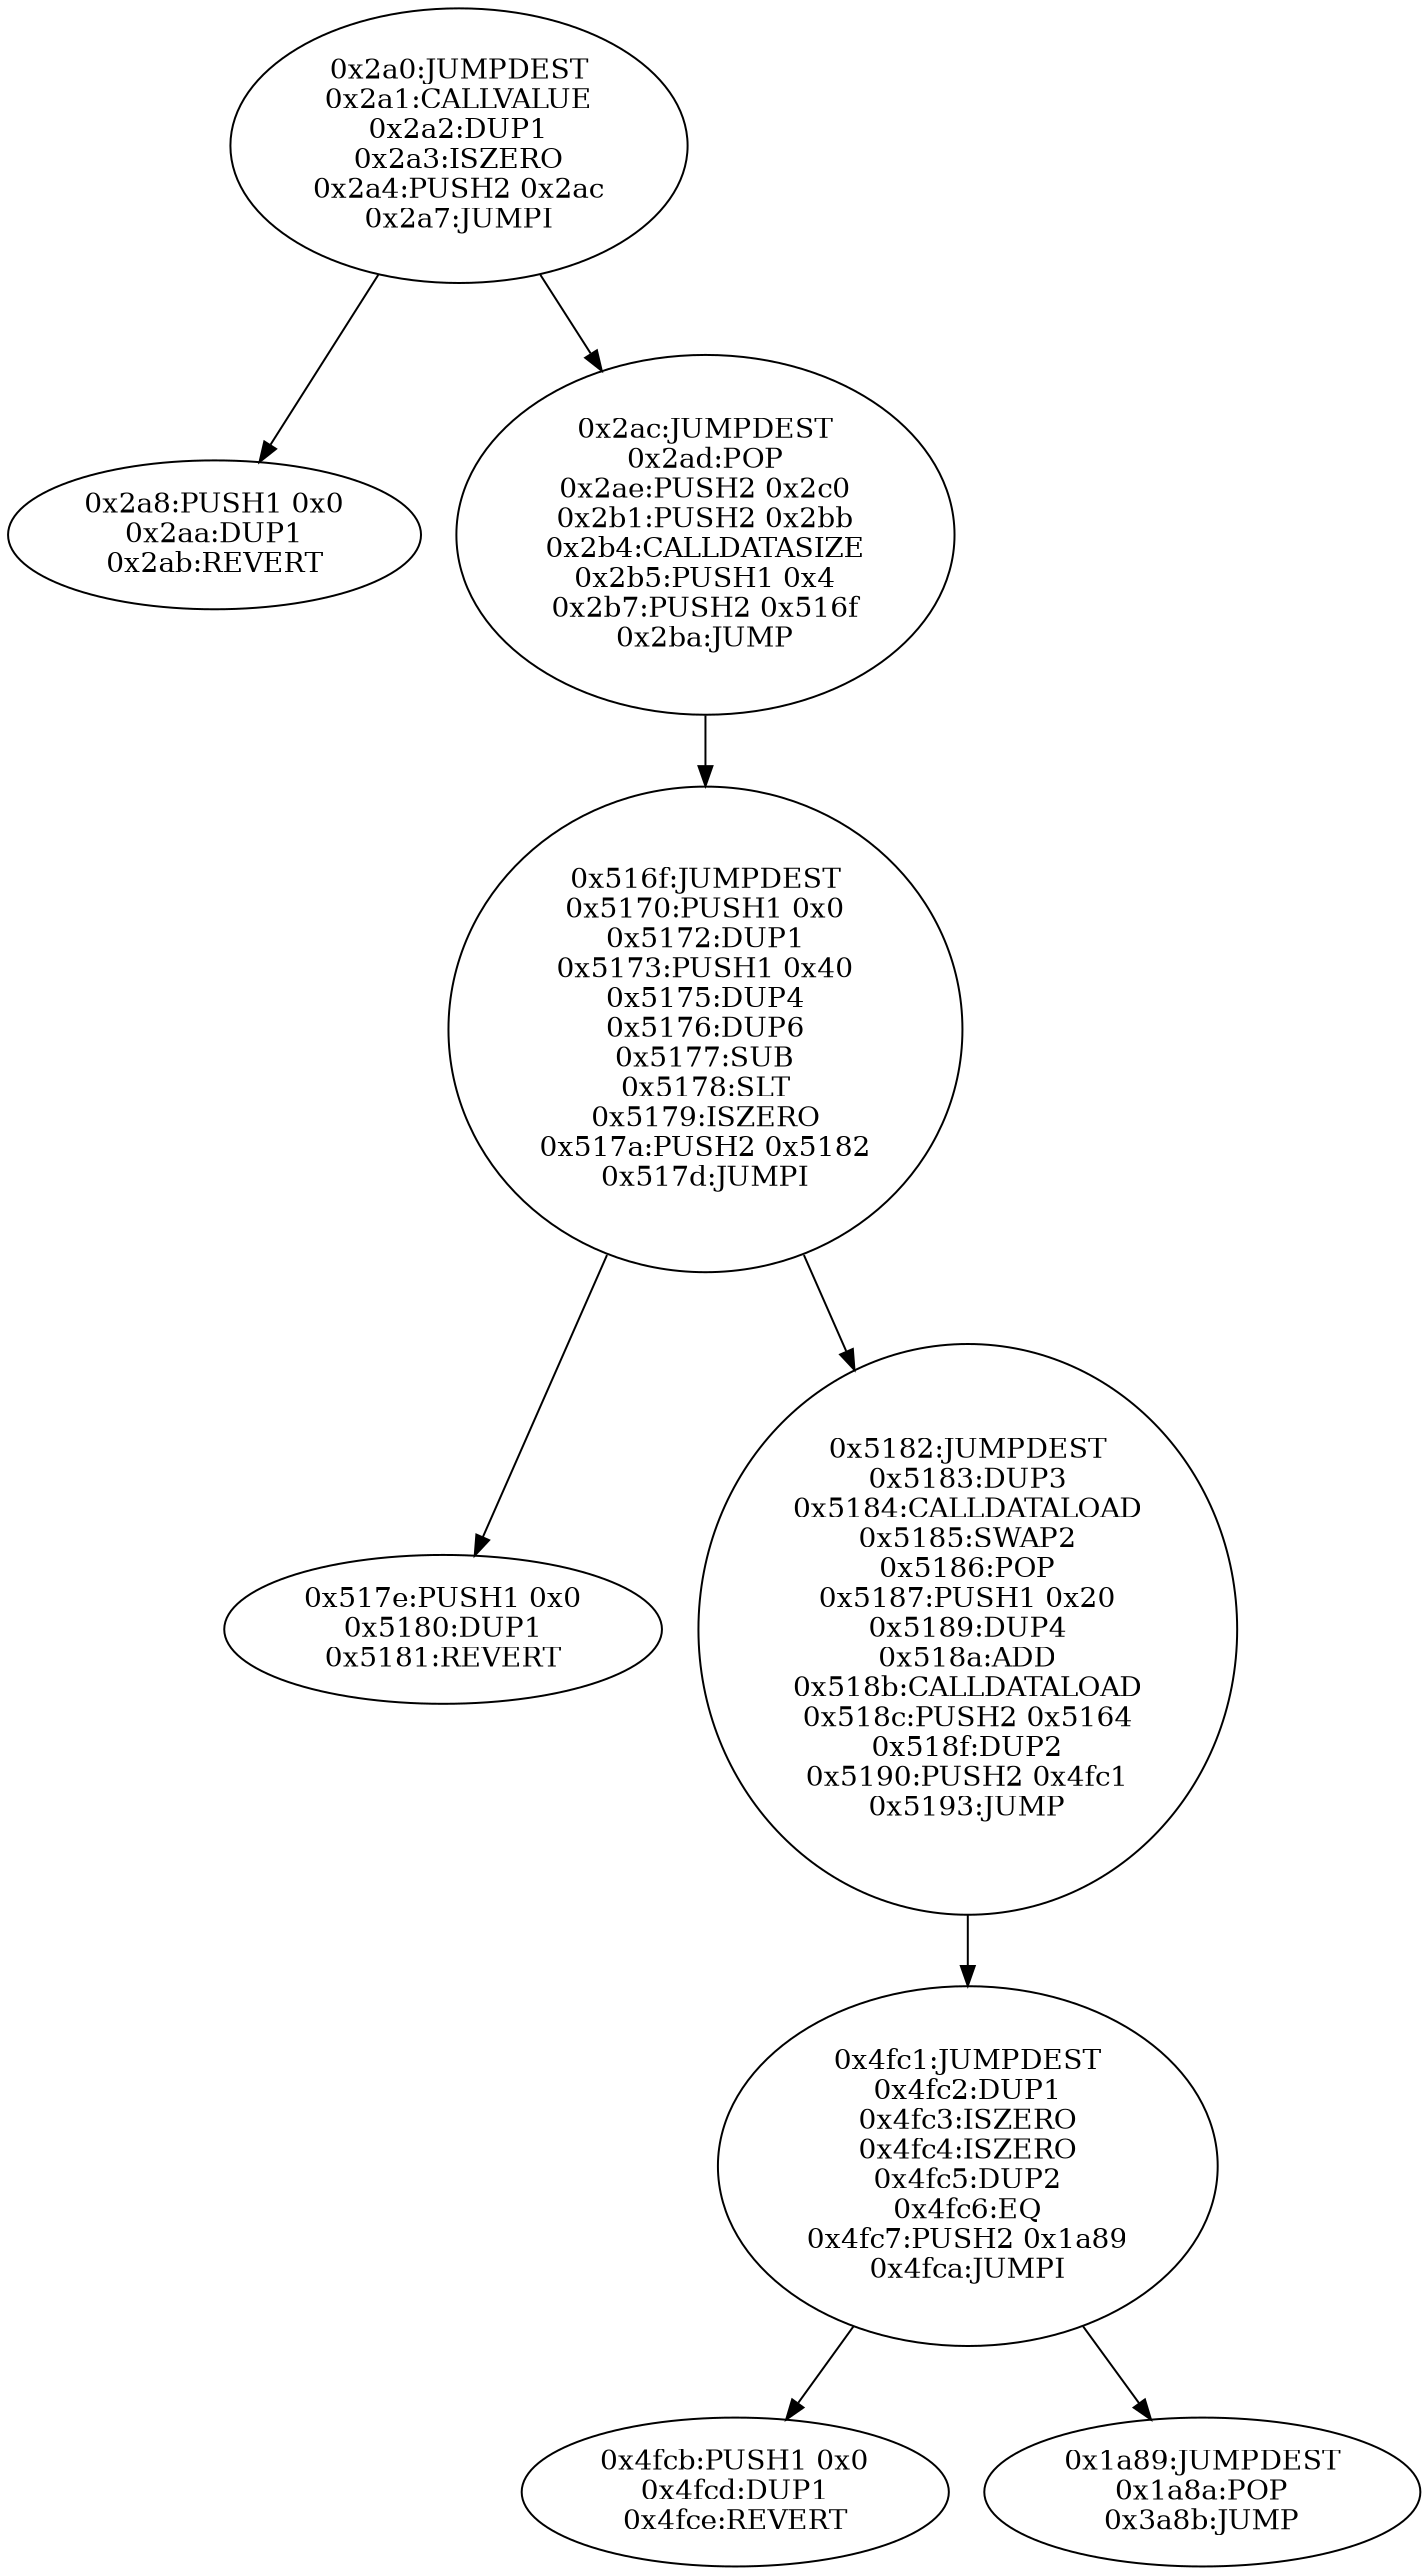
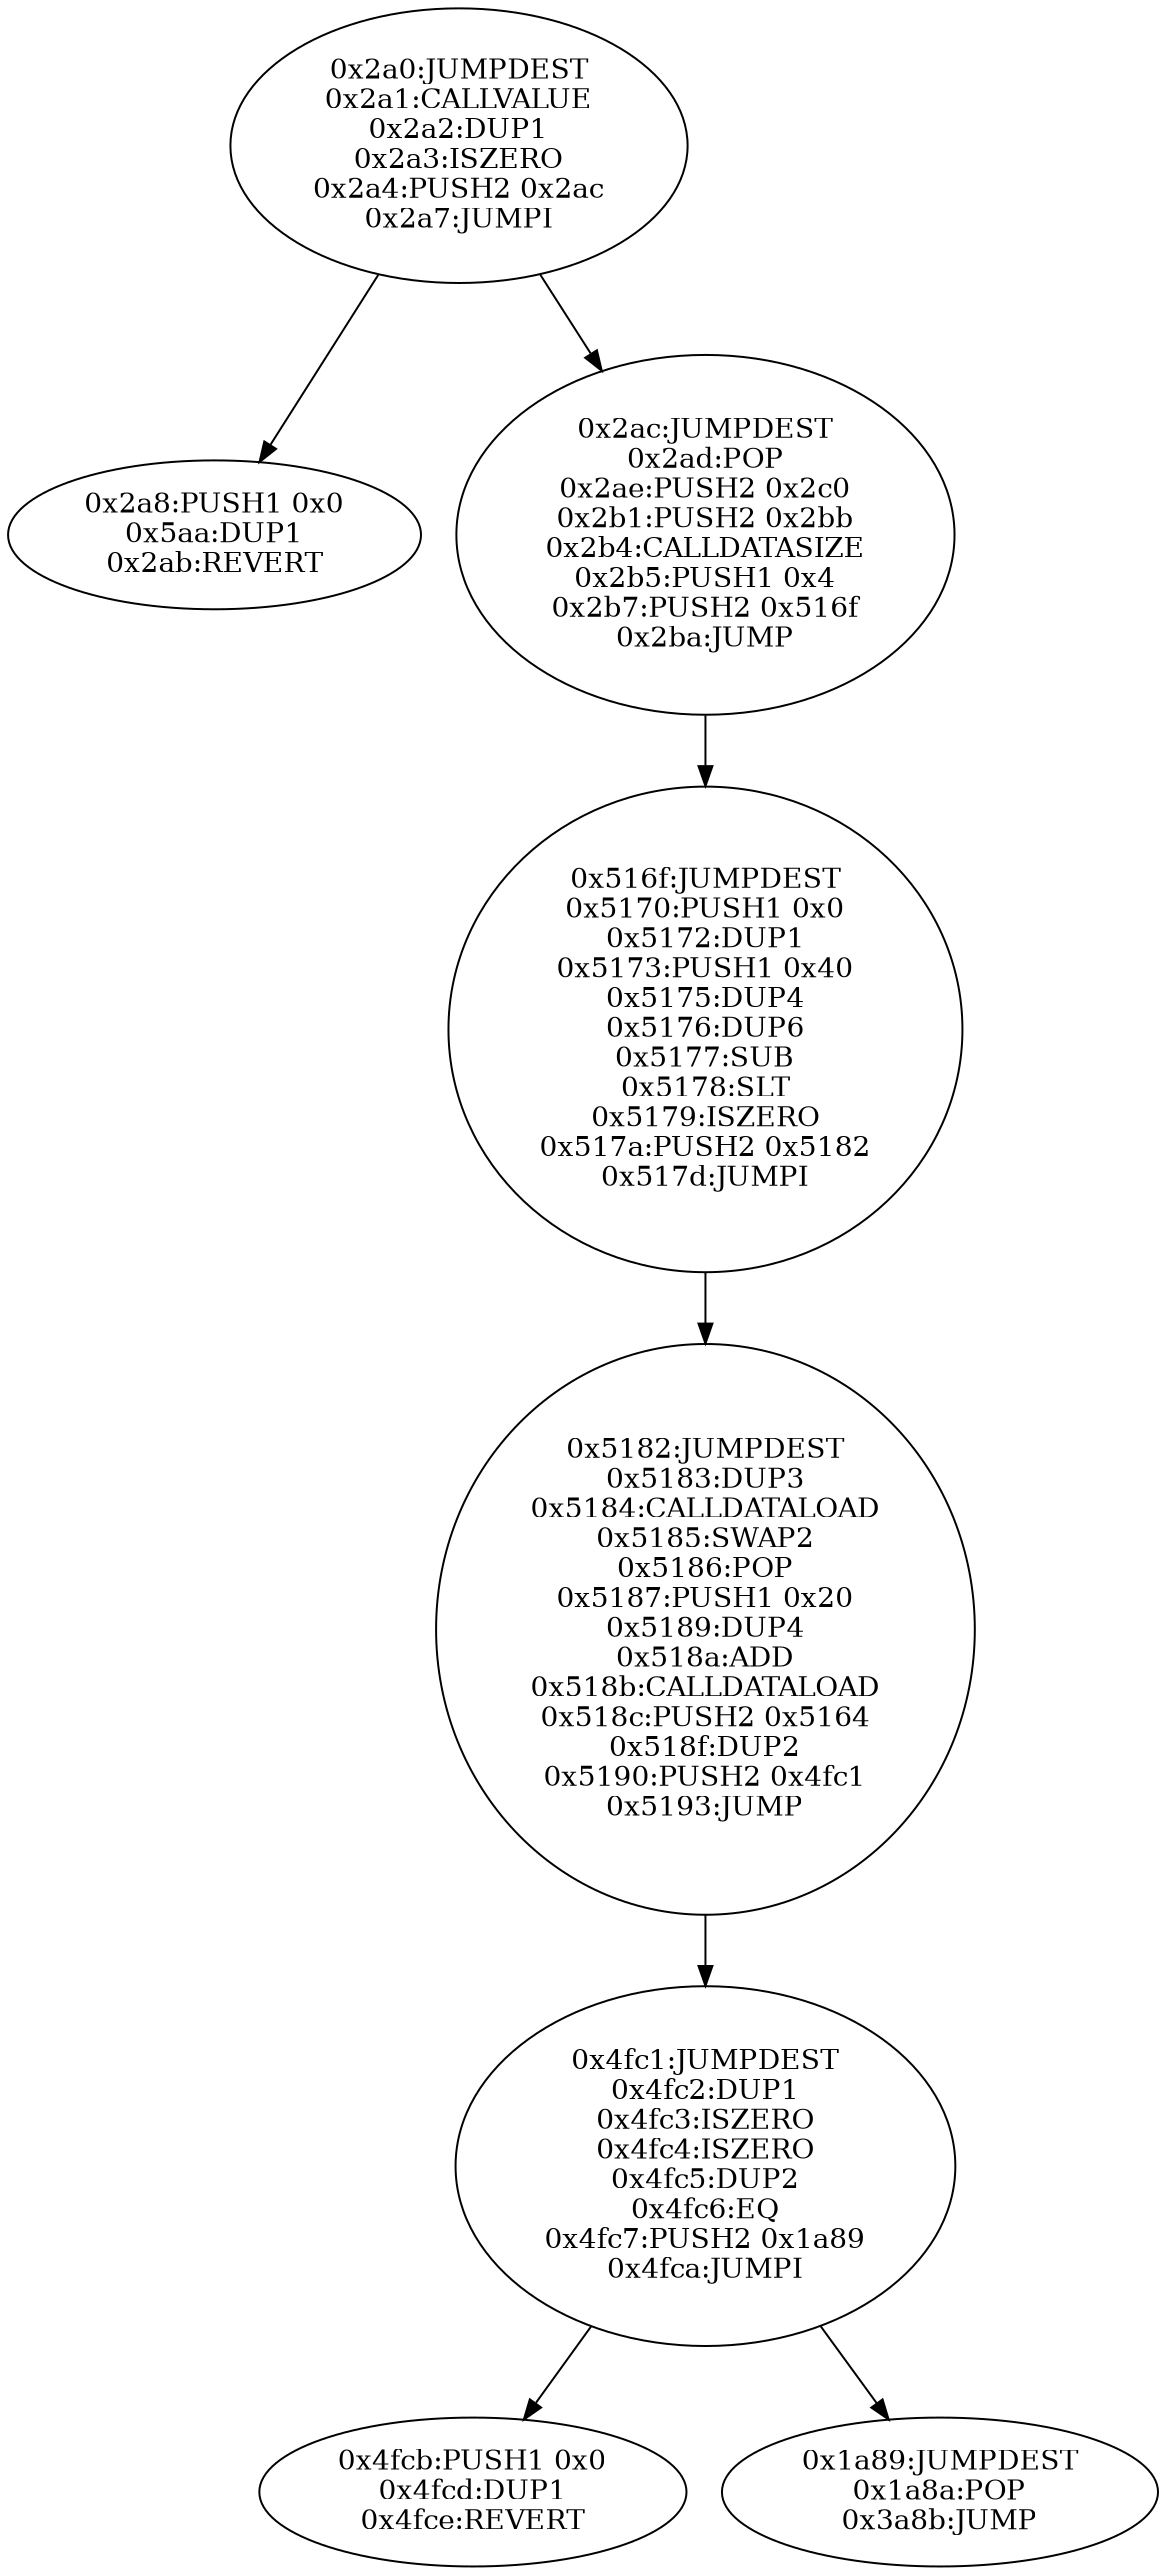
node "0x2a8:PUSH1 0x0 0x2aa:DUP1 0x2ab:REVERT": label "0x2a8:PUSH1 0x0 0x2aa:DUP1 0x2ab:REVERT" -> "0x2a8:PUSH1 0x0 0x5aa:DUP1 0x2ab:REVERT"
node "0x517e:PUSH1 0x0 0x5180:DUP1 0x5181:REVERT": removed
